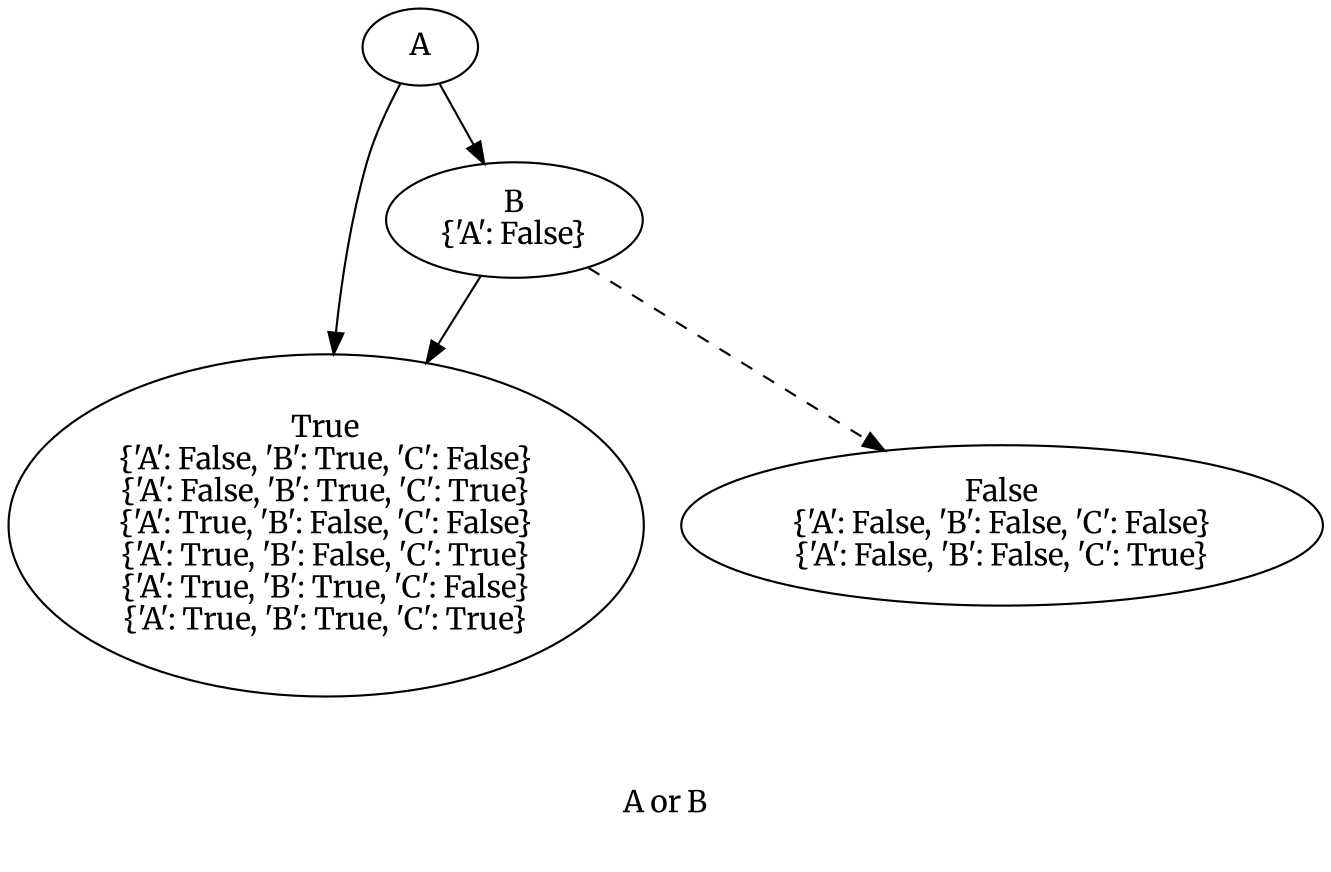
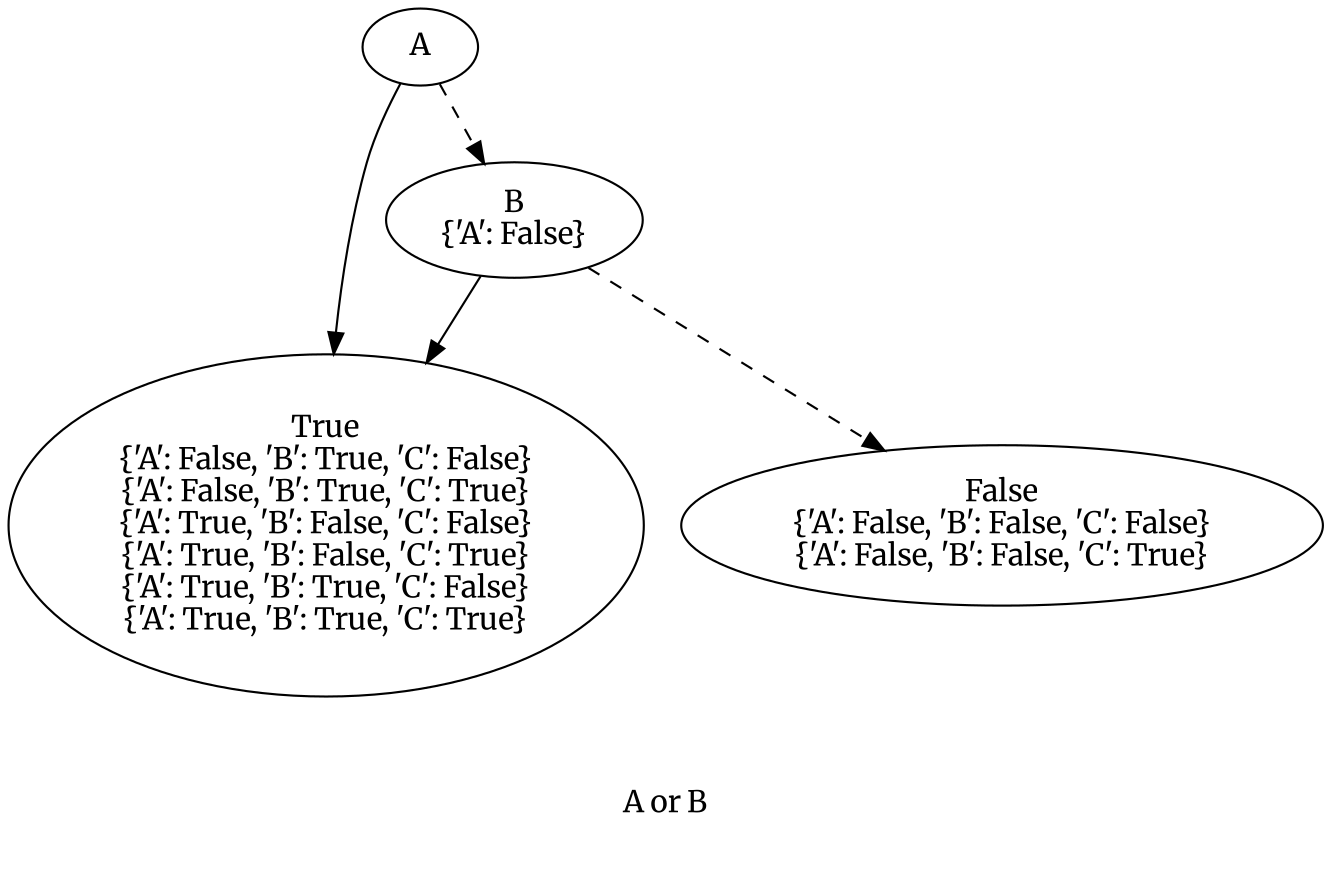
edge "A" -> "B {'A': False}": style solid -> dashed
